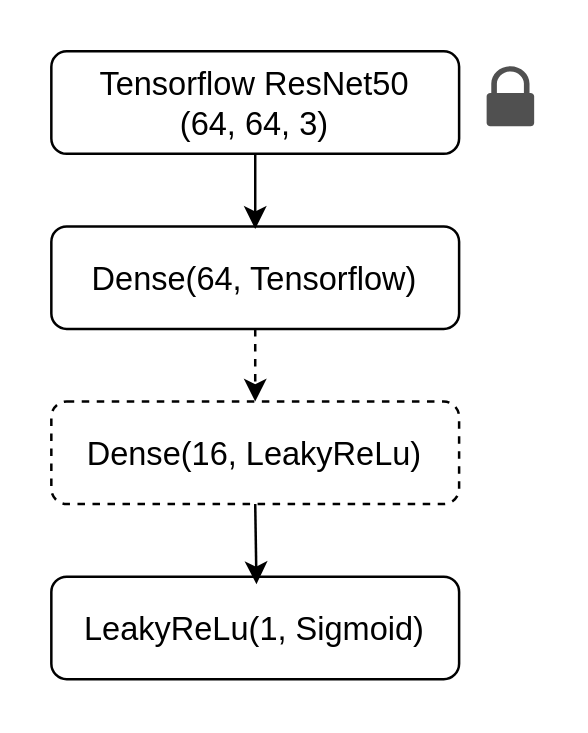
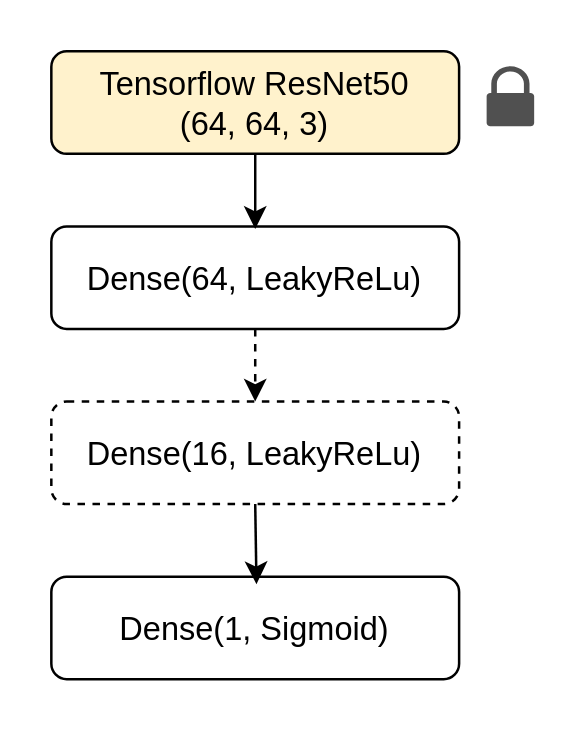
node "Tensorflow ResNet50 (64, 64, 3)": fillcolor #ffffff -> #fff2cc
node "Dense(64, Tensorflow)": label "Dense(64, Tensorflow)" -> "Dense(64, LeakyReLu)"
node "LeakyReLu(1, Sigmoid)": label "LeakyReLu(1, Sigmoid)" -> "Dense(1, Sigmoid)"
